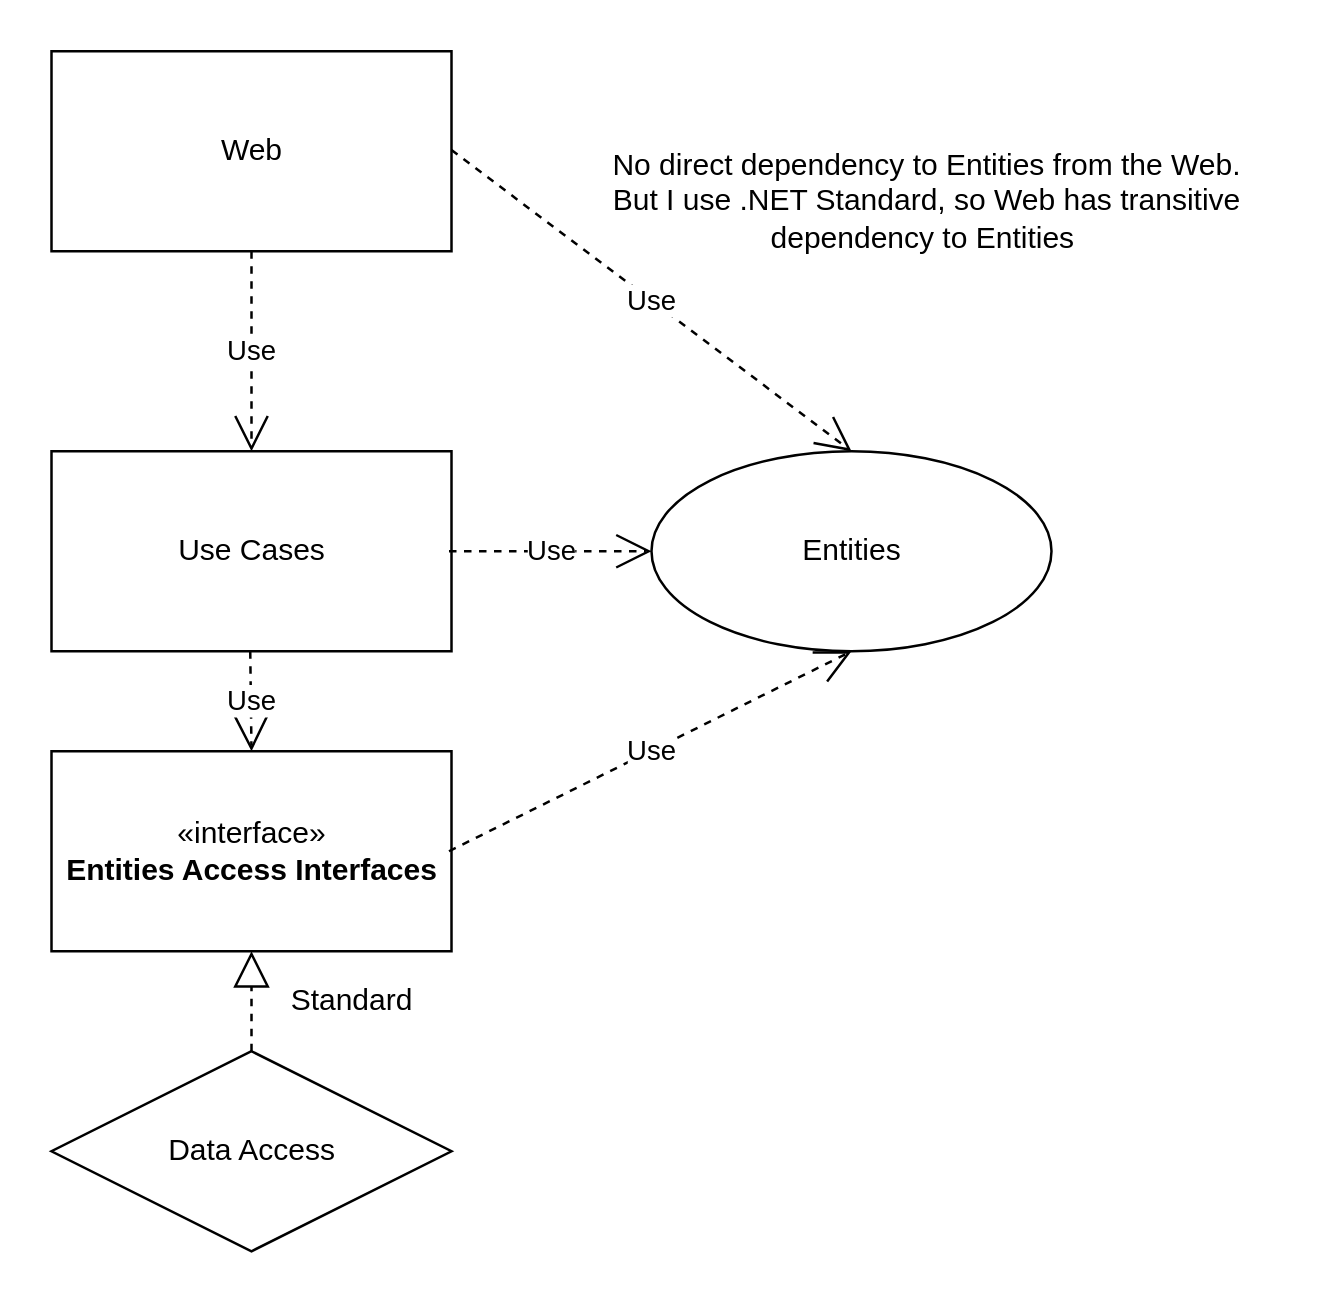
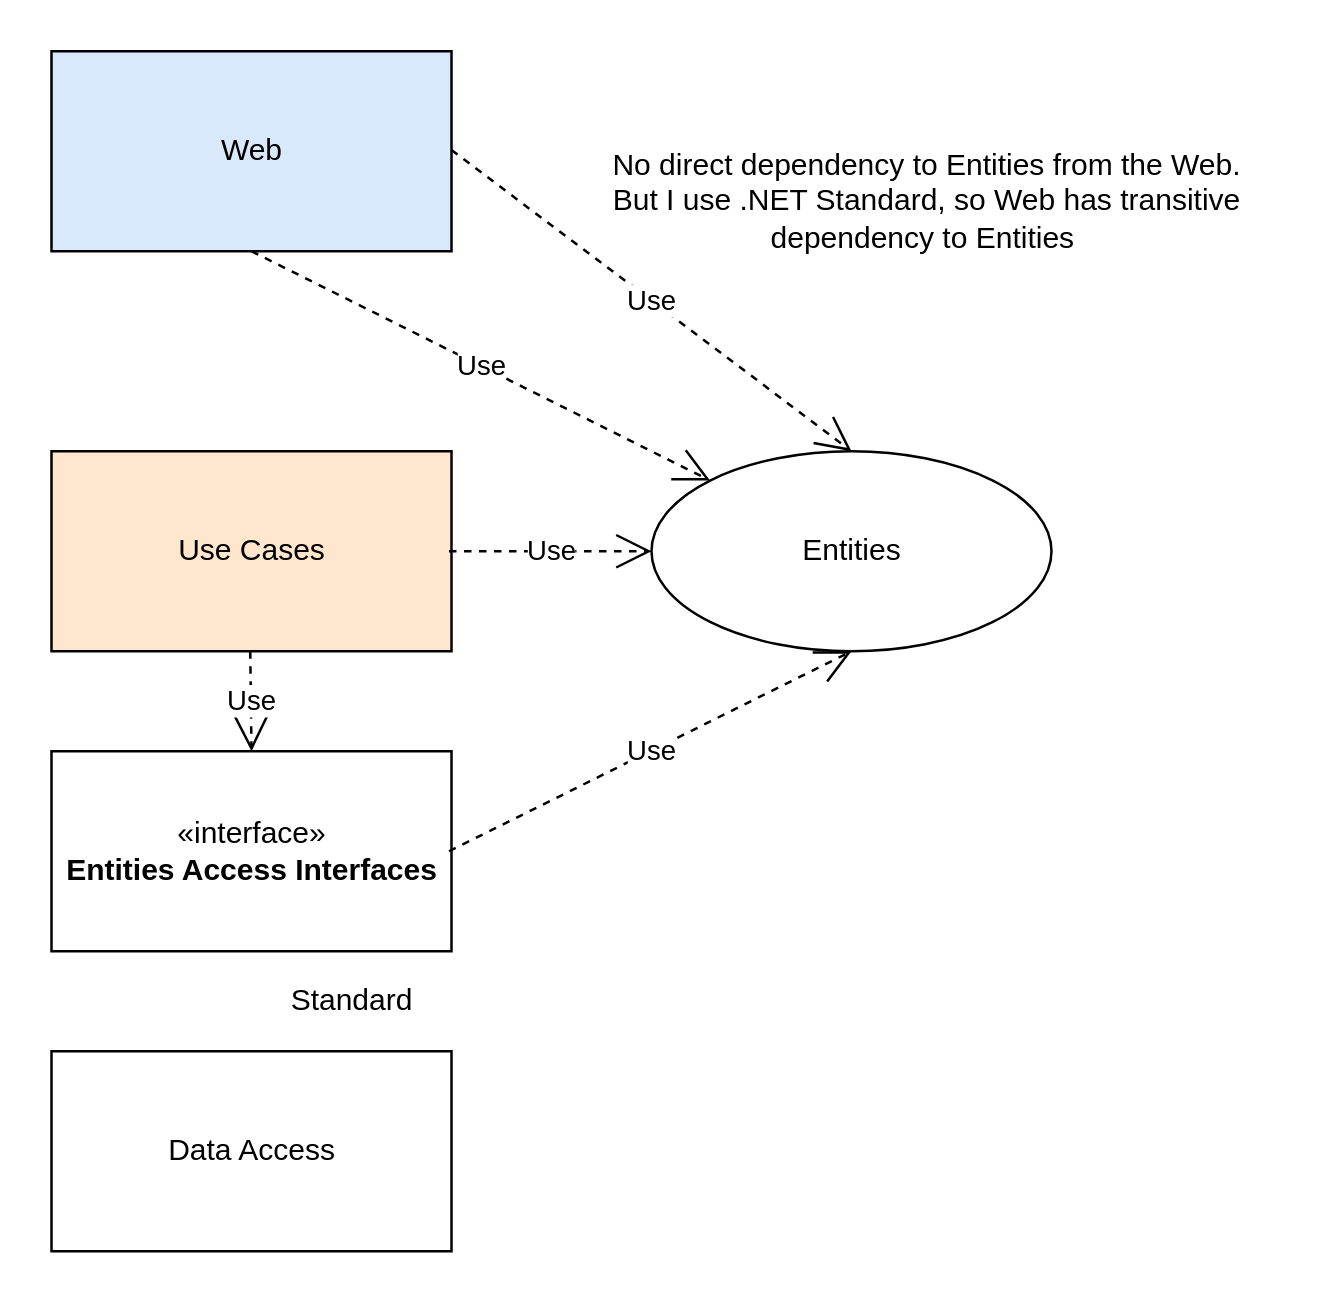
node "Web": fillcolor #ffffff -> #dae8fc
edge "Web" -> "Use Cases": now "Web" -> "Entities"
node "Use Cases": fillcolor #ffffff -> #ffe6cc
edge "Data Access" -> "«interface» Entities Access Interfaces": removed
node "Data Access": shape diamond -> rectangle
